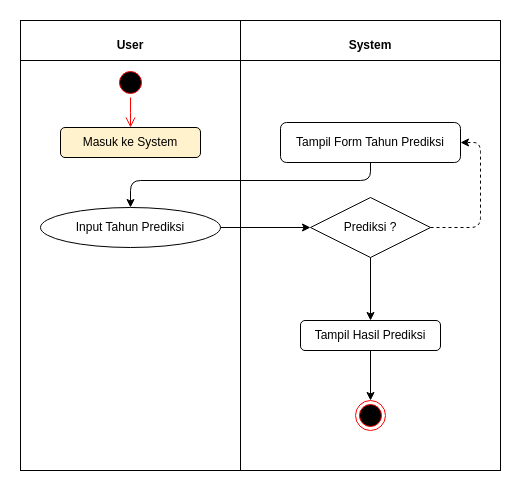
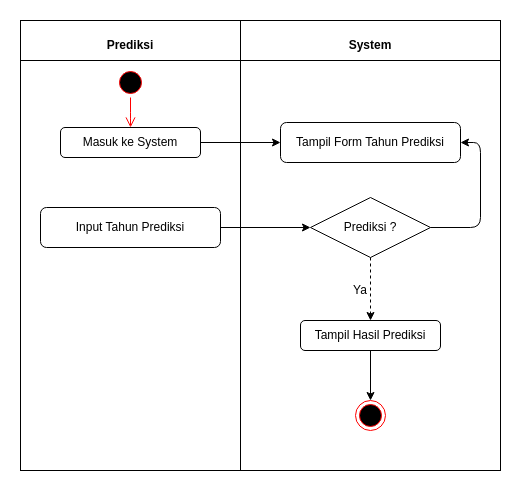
node "User": label "User" -> "Prediksi"
node "Masuk ke System": fillcolor #fff2cc -> #ffffff
edge "Masuk ke System" -> "Tampil Form Tahun Prediksi": added
edge "Tampil Form Tahun Prediksi" -> "Input Tahun Prediksi": removed
edge "Prediksi ?" -> "Tampil Form Tahun Prediksi": style dashed -> solid
node "Input Tahun Prediksi": shape ellipse -> rounded rectangle
edge "Prediksi ?" -> "Tampil Hasil Prediksi": style solid -> dashed
node "Ya": added
